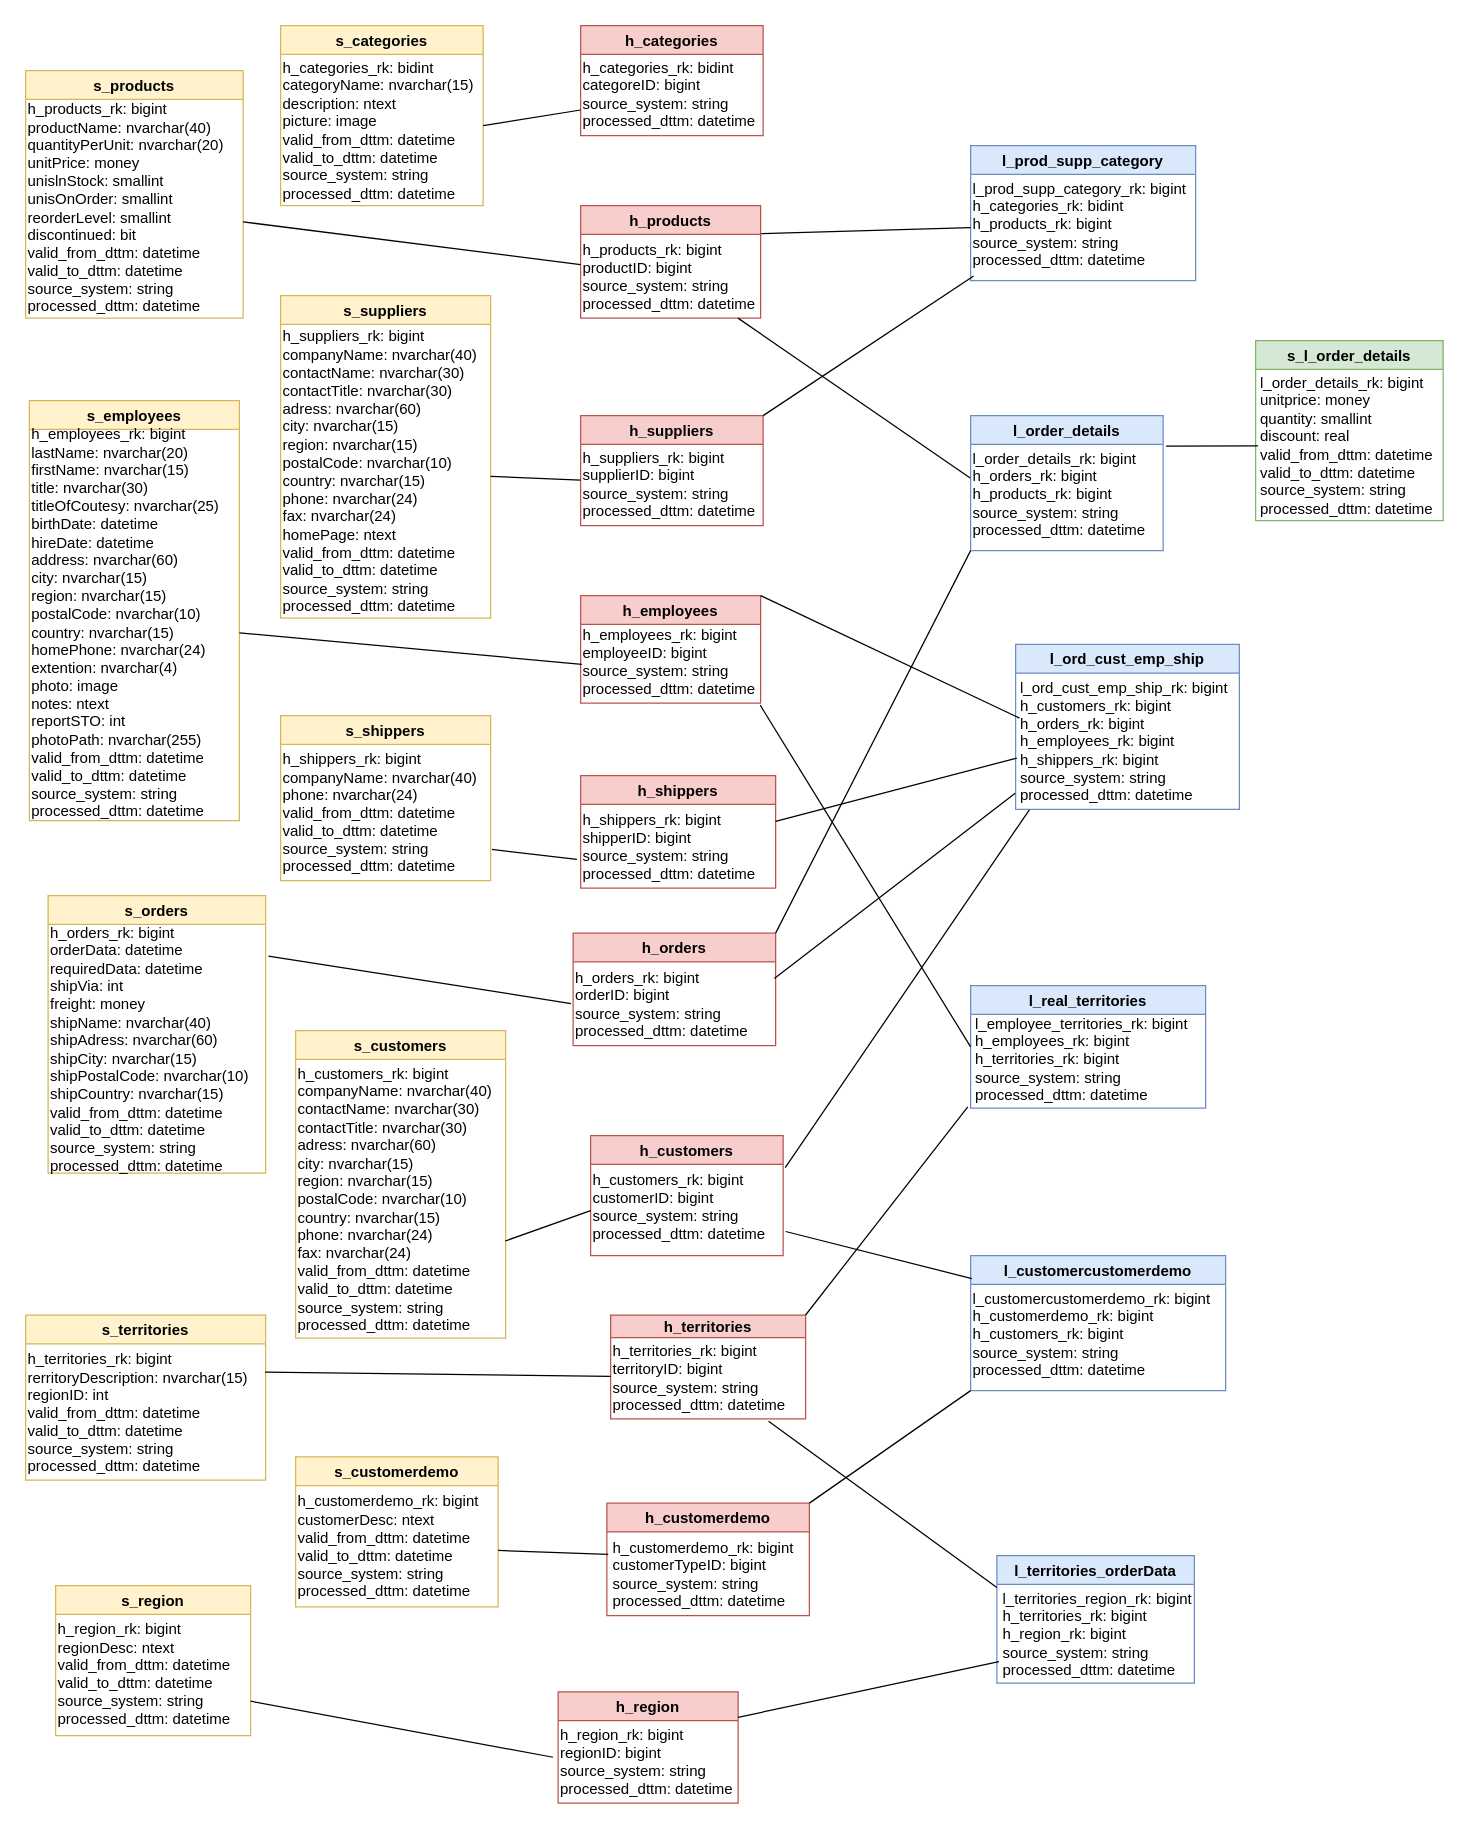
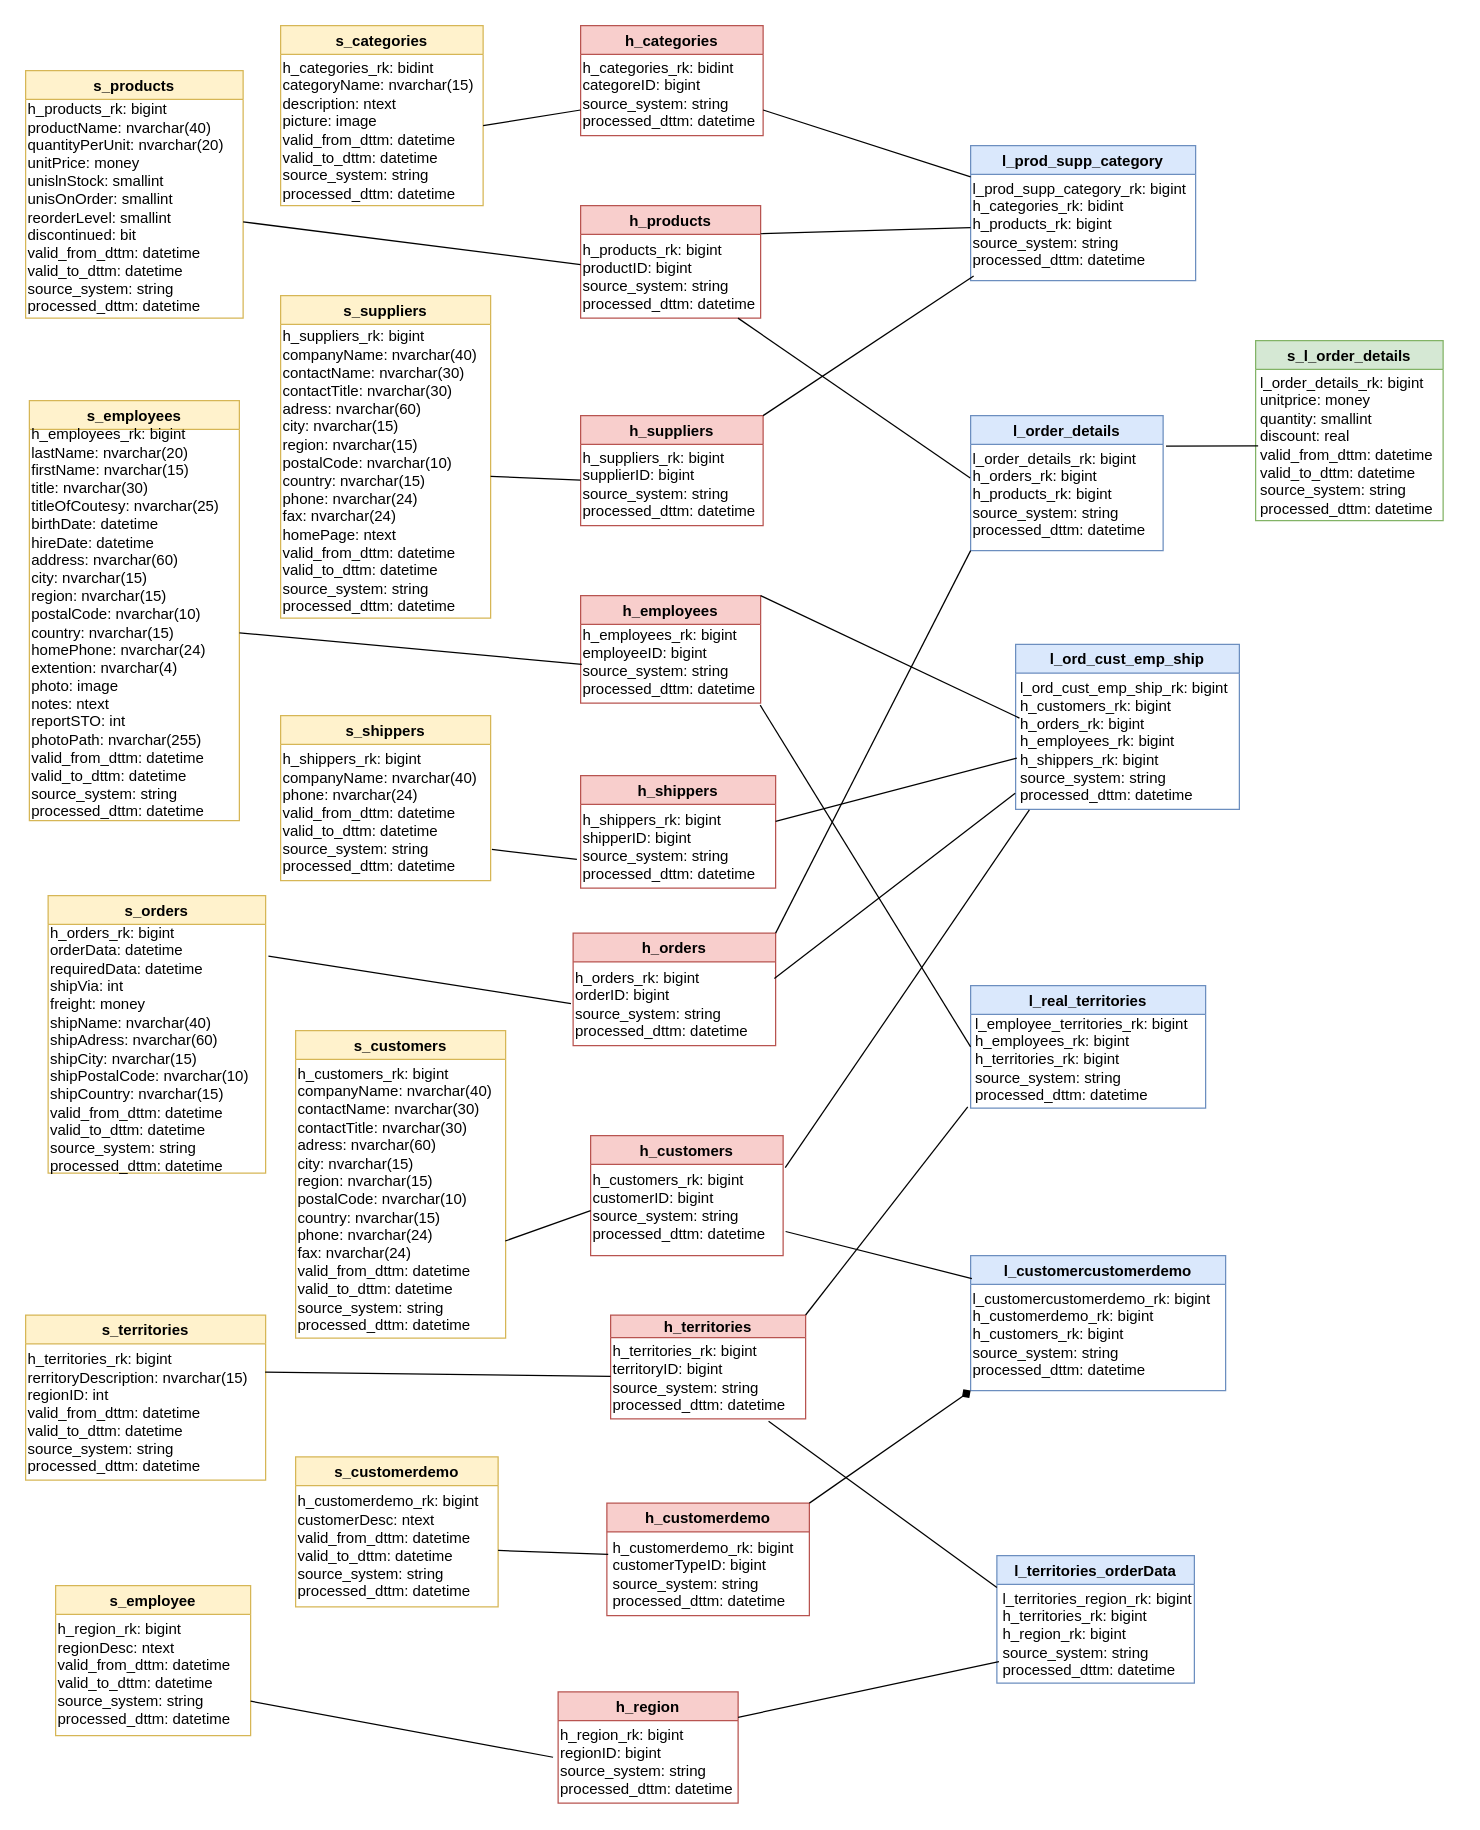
edge "h_categories" -- "l_prod_supp_category": added
edge "l_customercustomerdemo" -- "h_customerdemo": arrowhead none -> diamond
node "s_region": label "s_region" -> "s_employee"
